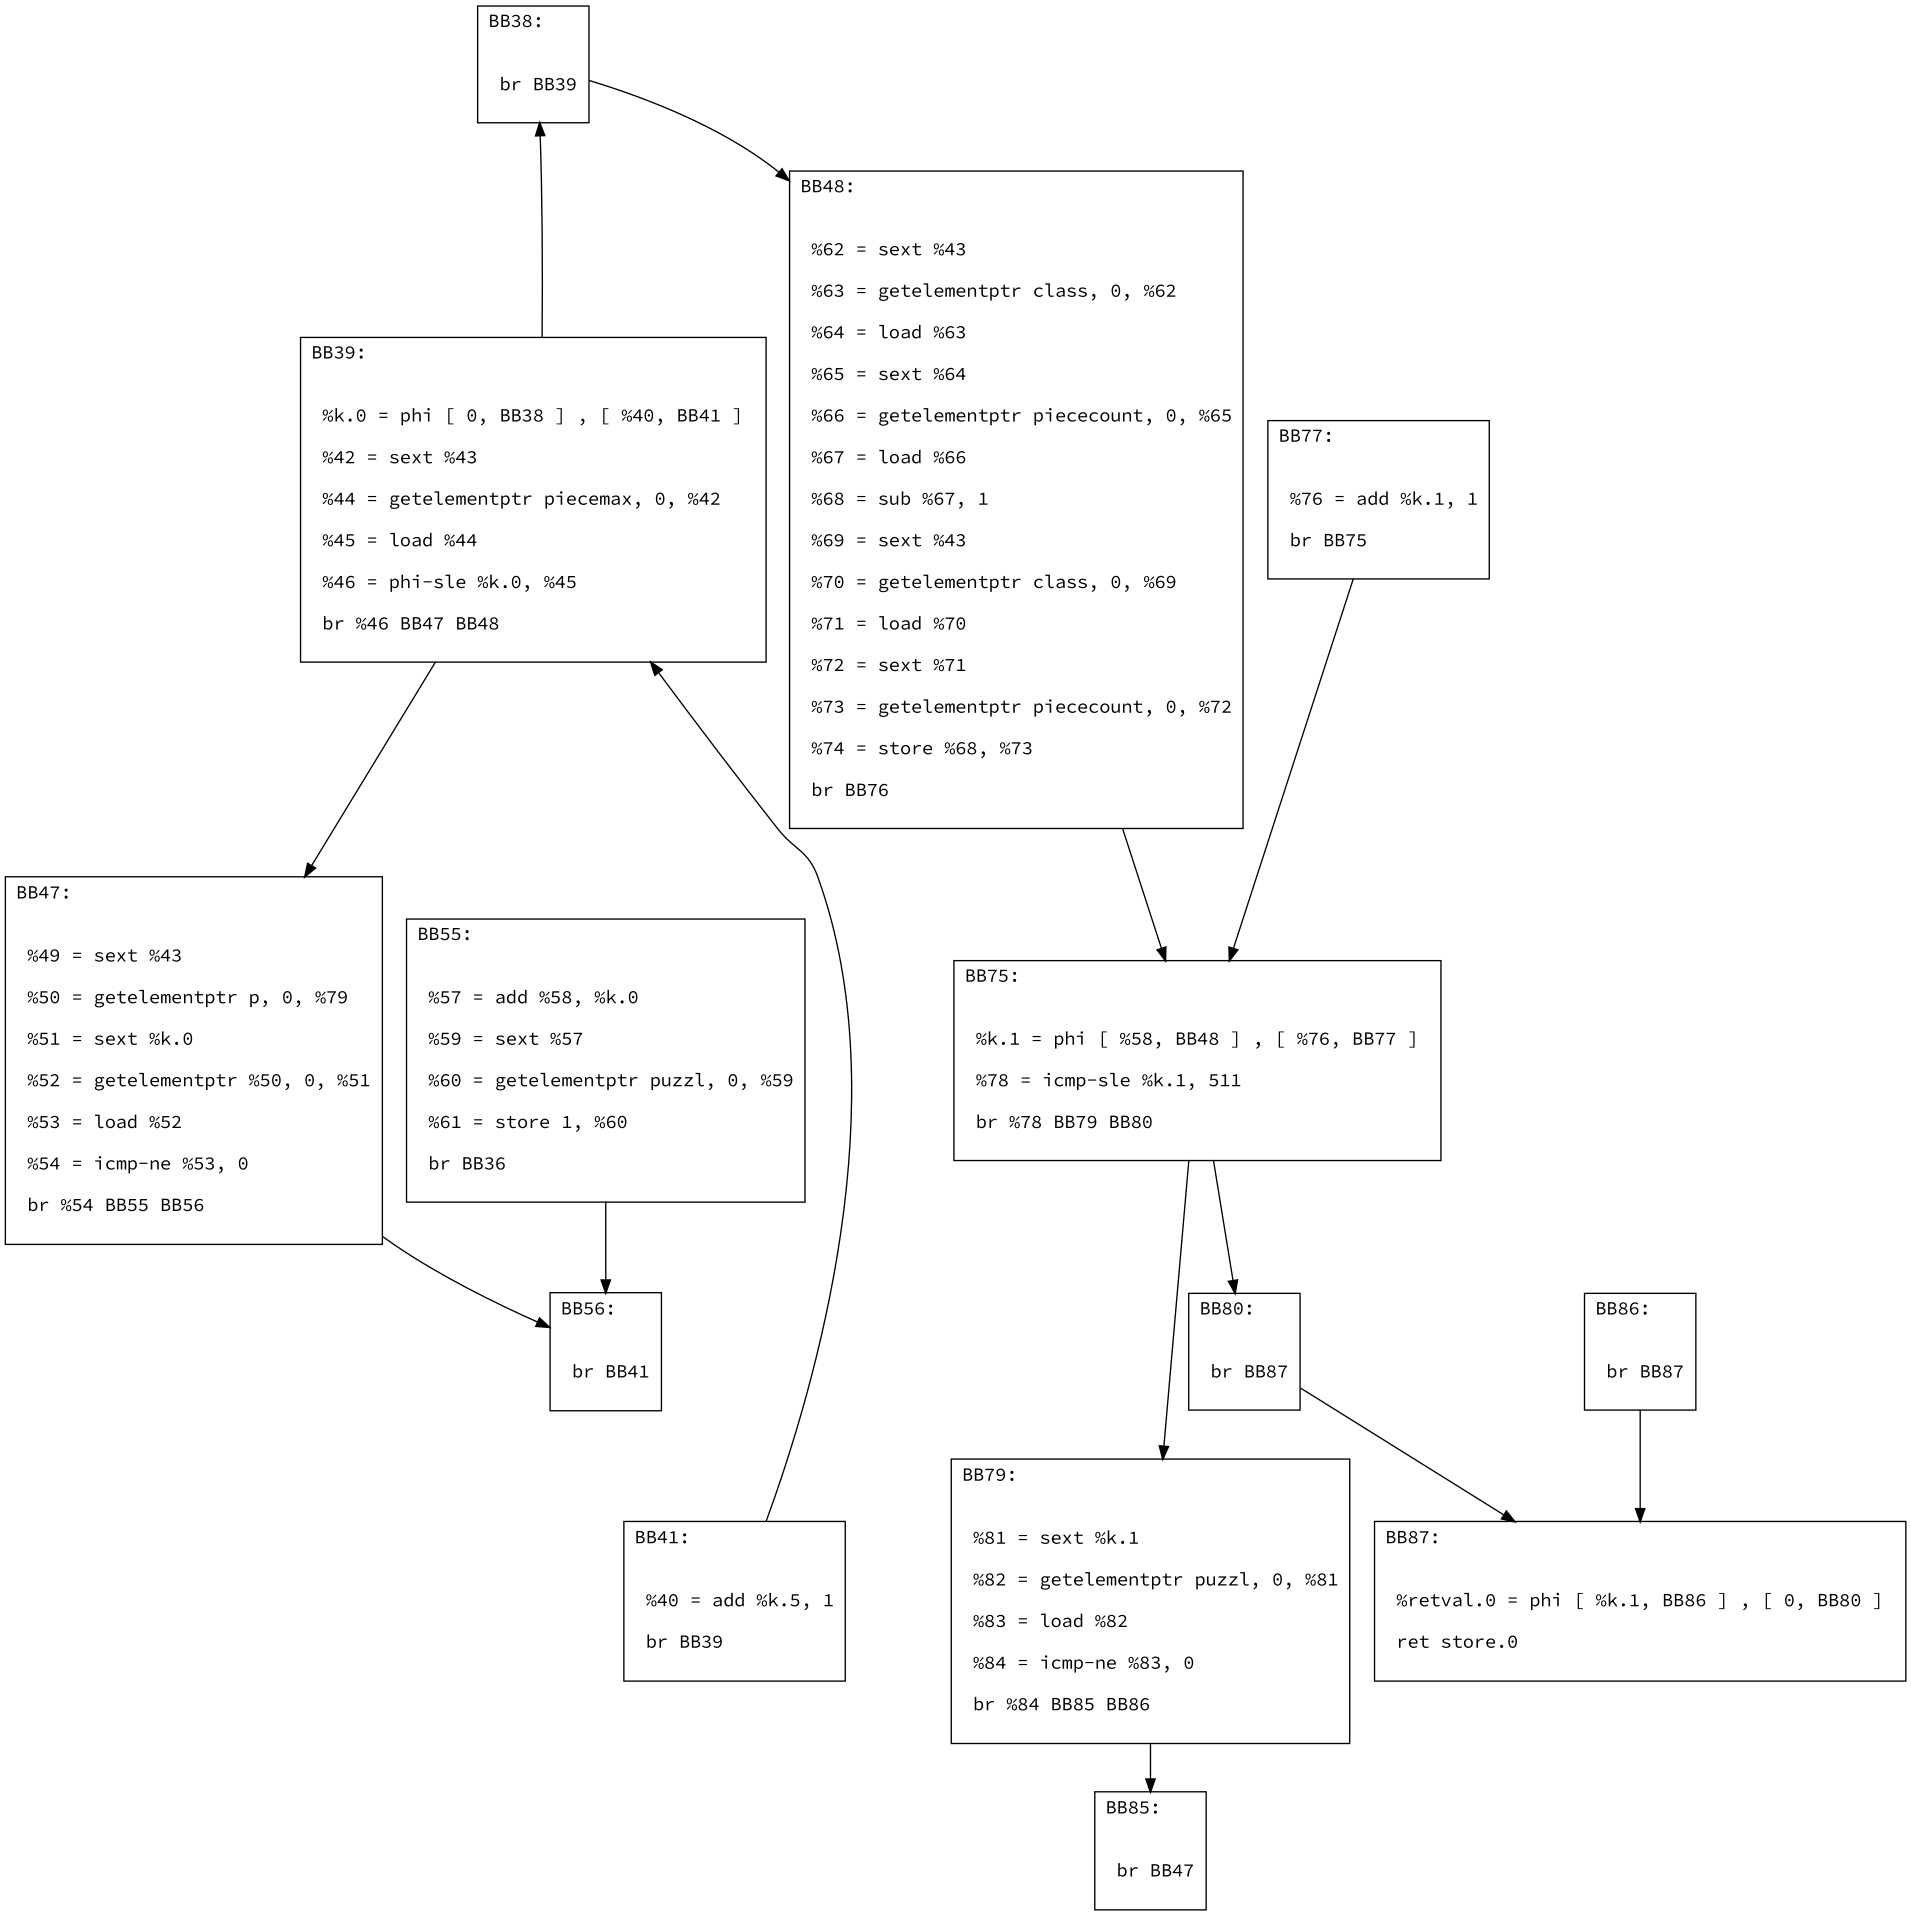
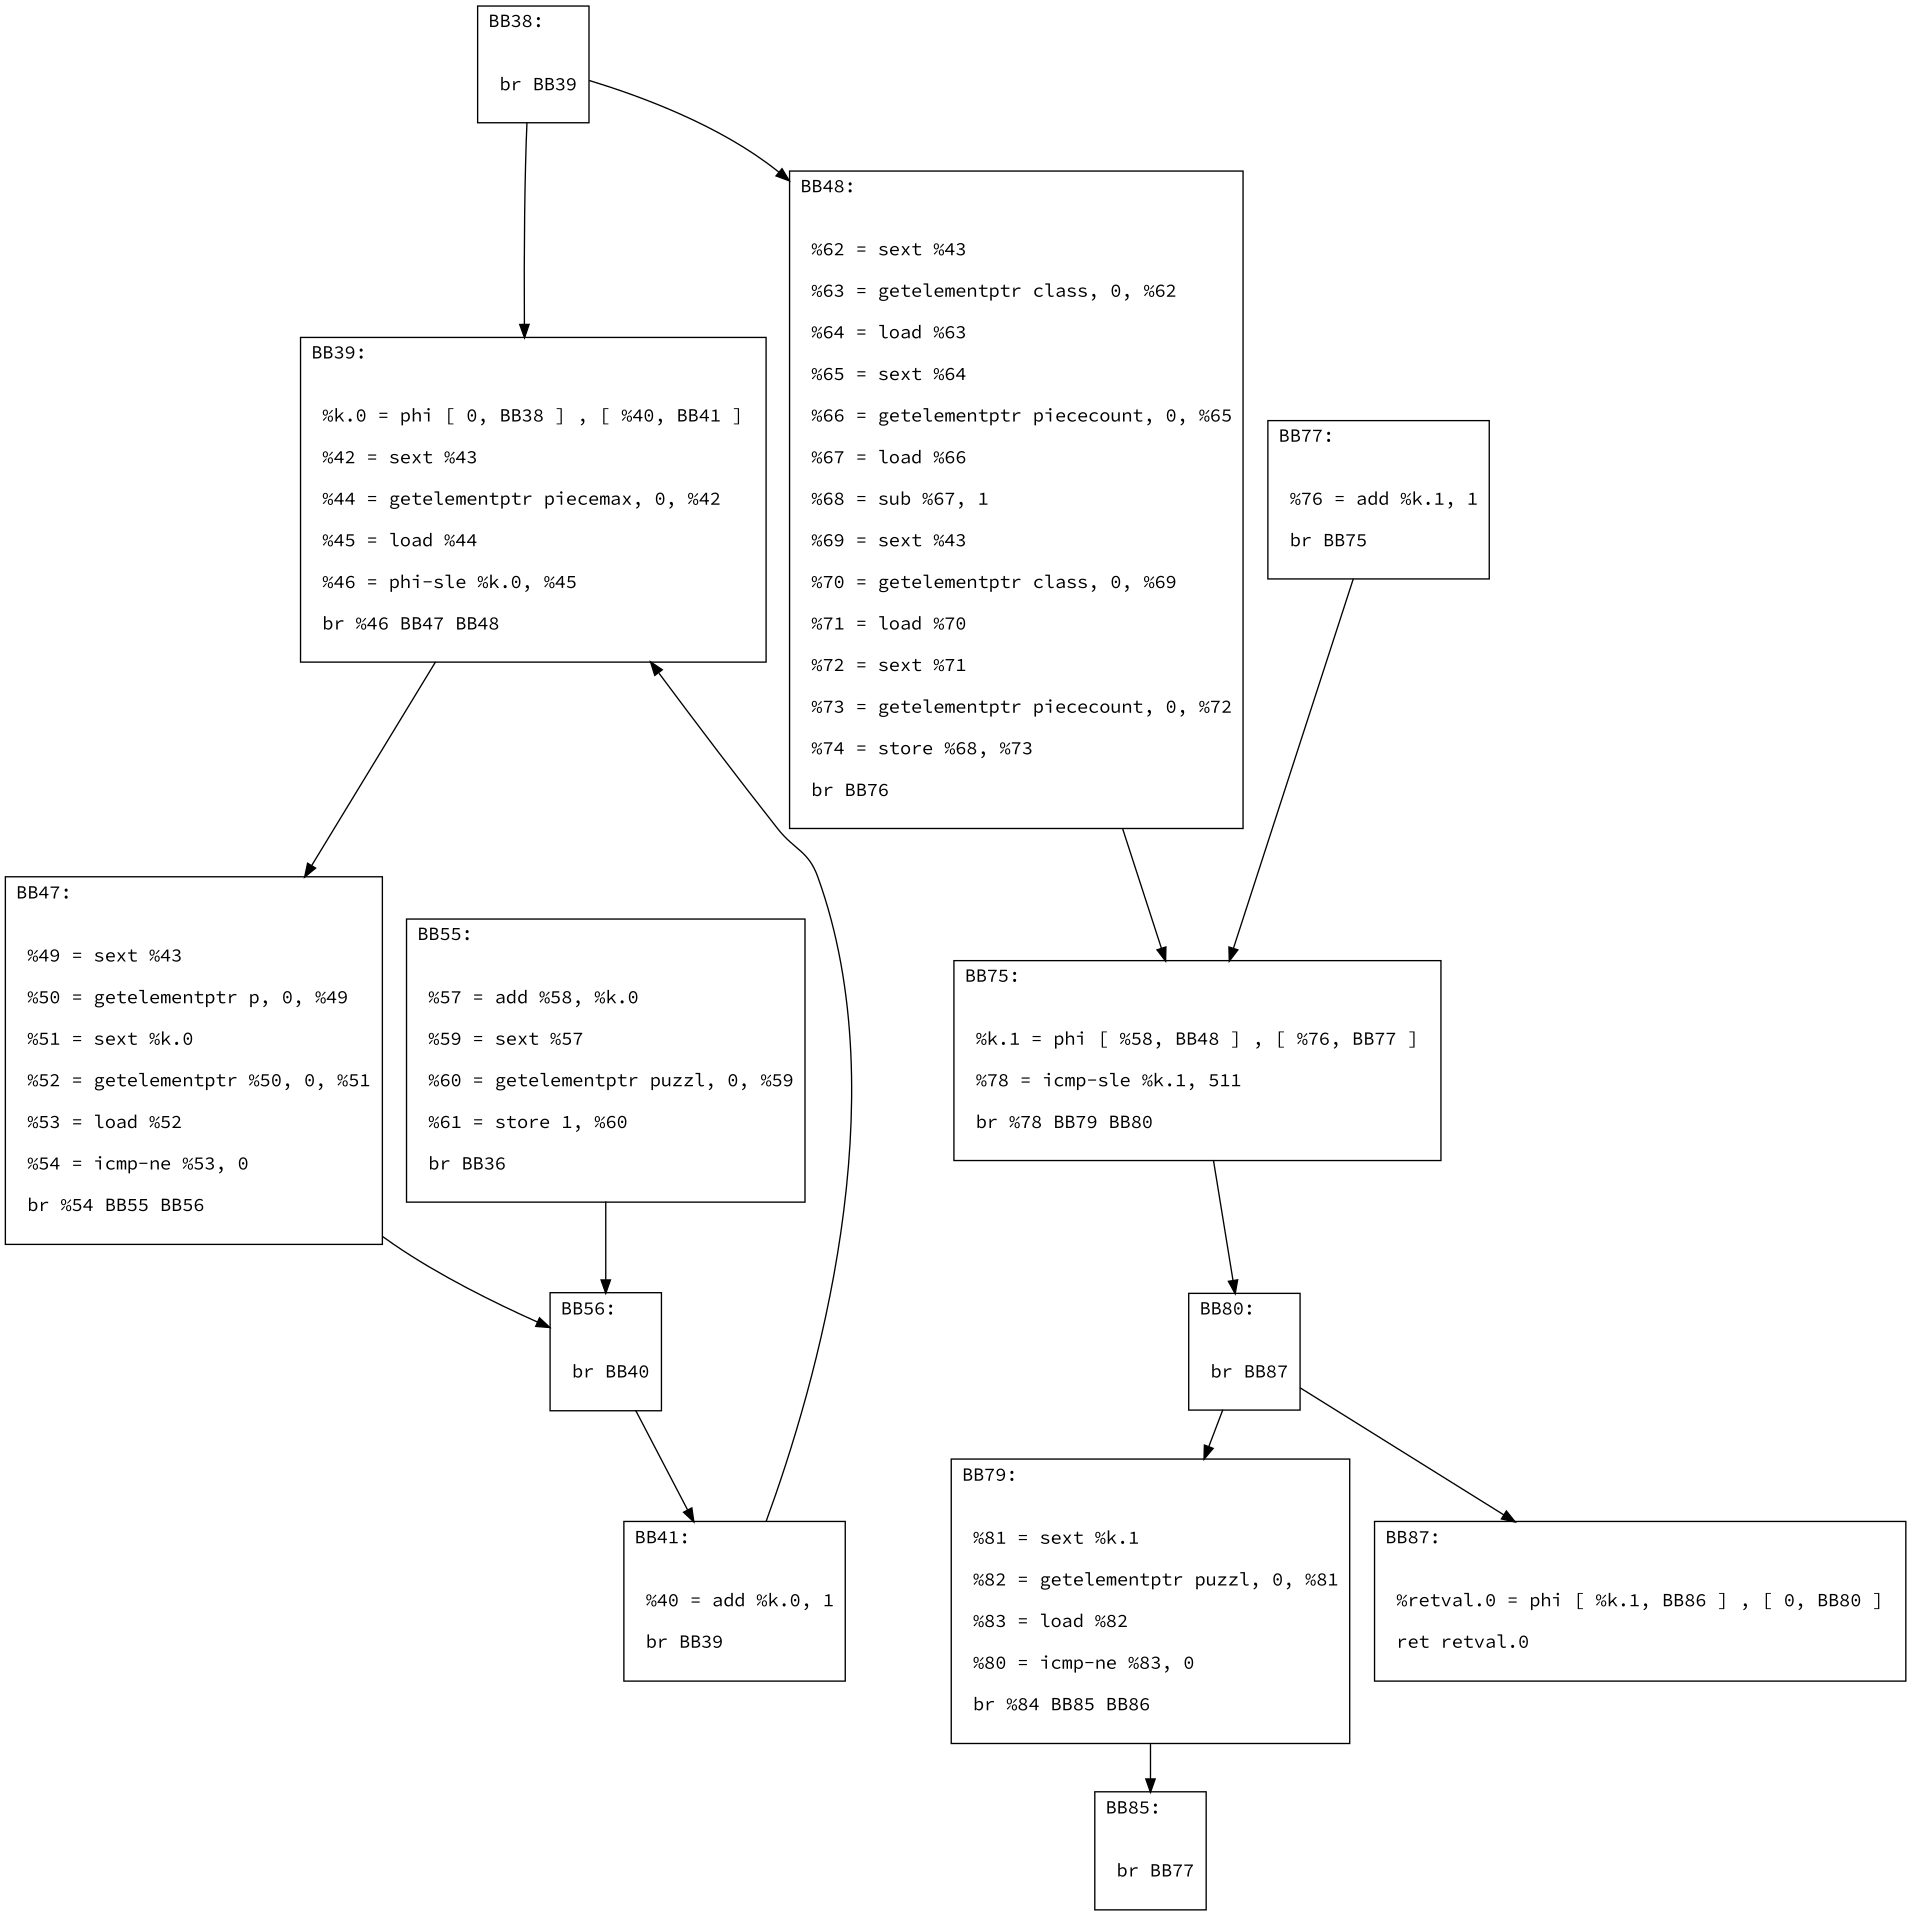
edge "BB39:" -> "BB38:": reversed
node "BB47:": text "%50 = getelementptr p, 0, %79" -> "%50 = getelementptr p, 0, %49"
edge "BB75:" -> "BB79:": now "BB80:" -> "BB79:"
node "BB86:": removed
node "BB56:": text "br BB41" -> "br BB40"
edge "BB56:" -> "BB41:": added
node "BB41:": text "%40 = add %k.5, 1" -> "%40 = add %k.0, 1"
node "BB87:": text "ret store.0" -> "ret retval.0"
node "BB79:": text "%84 = icmp-ne %83, 0" -> "%80 = icmp-ne %83, 0"
node "BB85:": text "br BB47" -> "br BB77"
